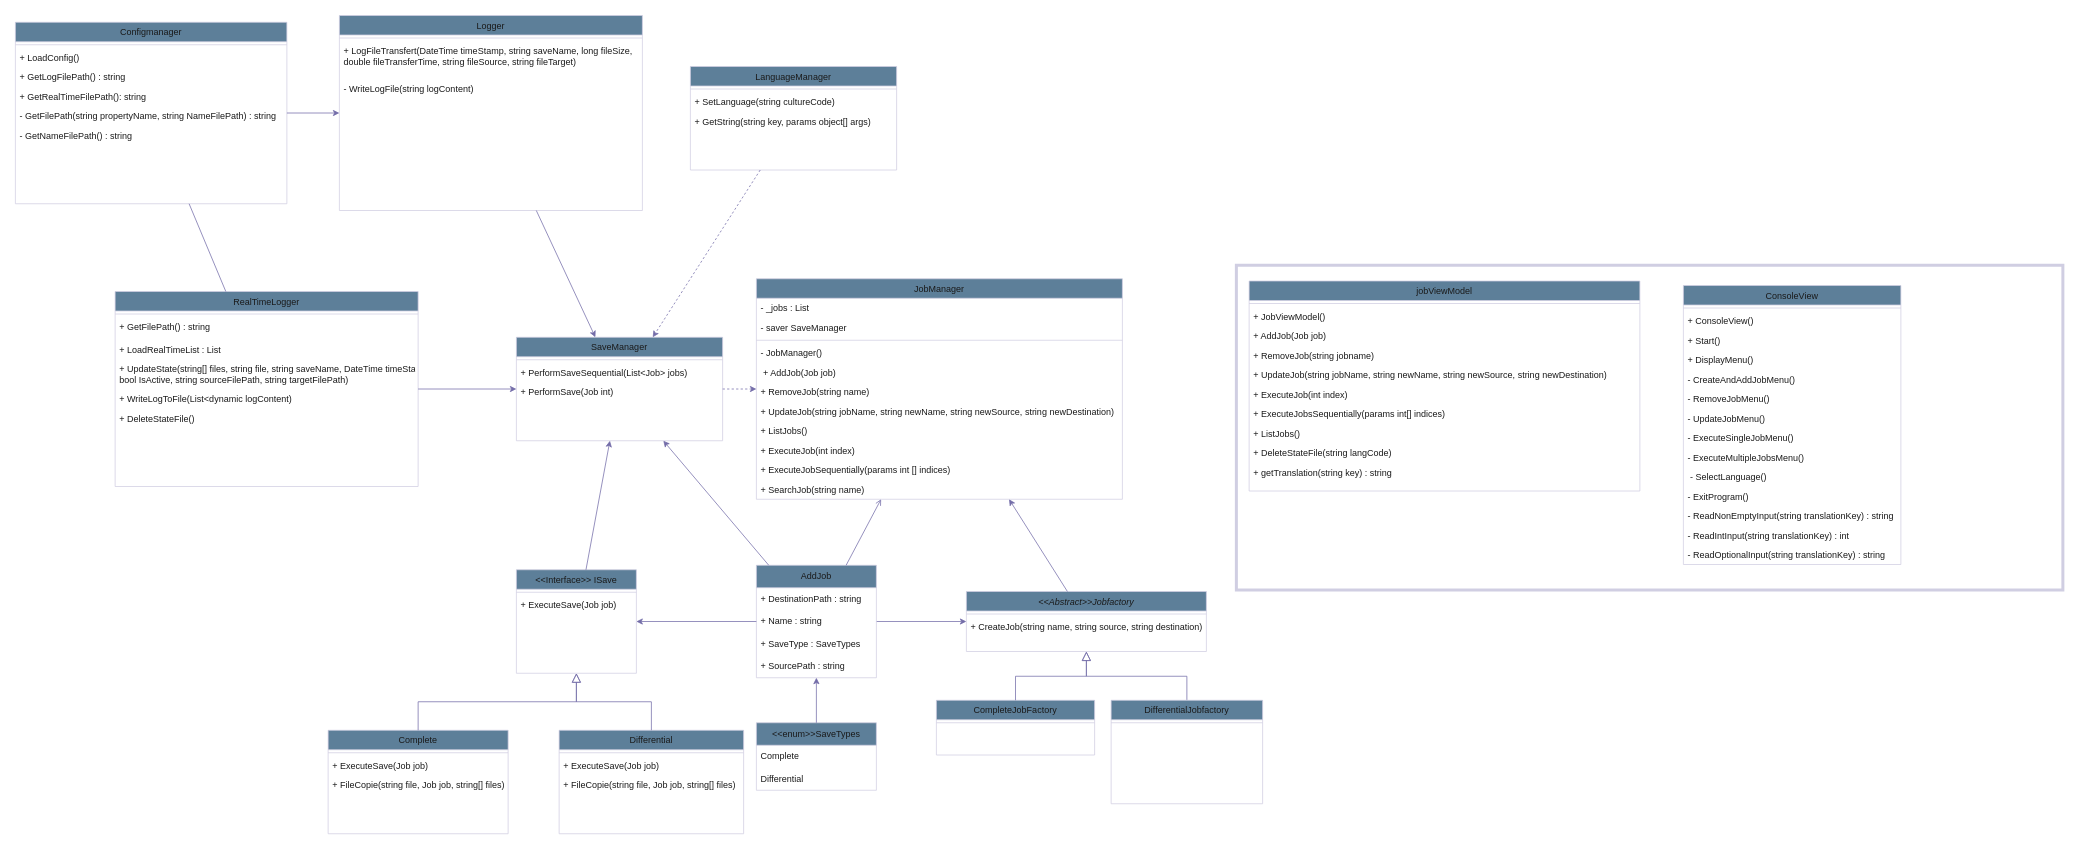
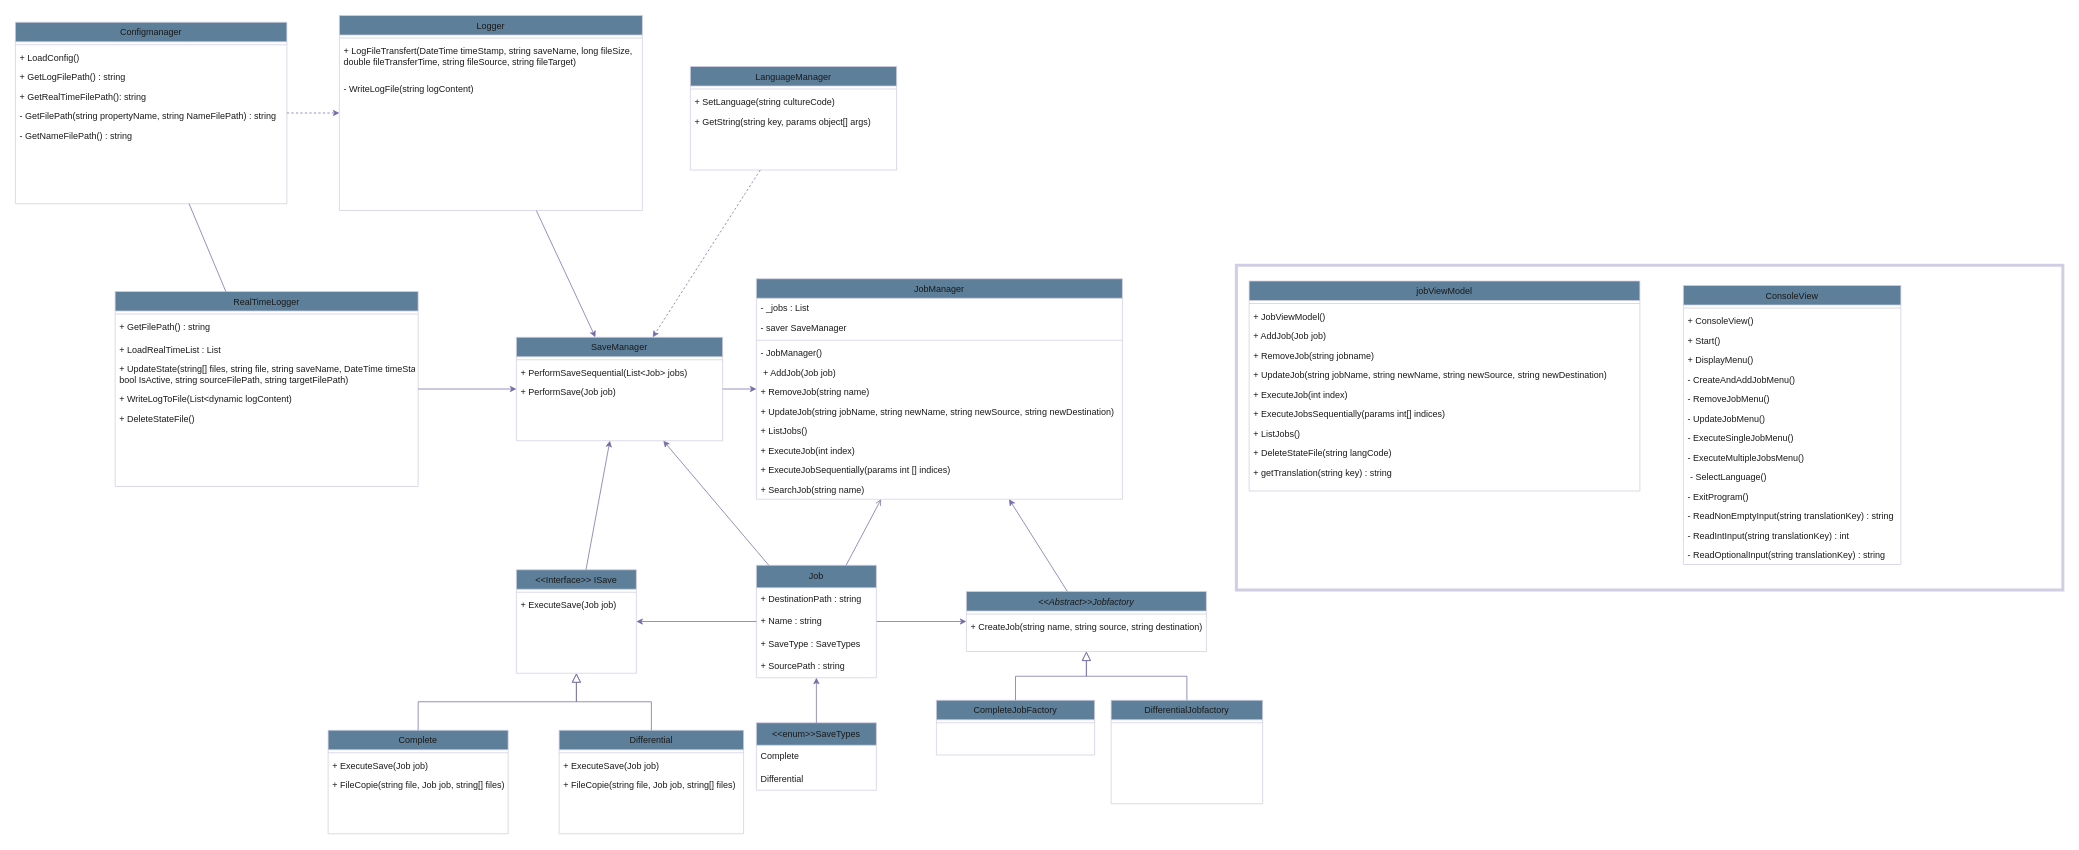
edge "Configmanager" -> "Logger": style solid -> dashed
edge "SaveManager" -> "JobManager": style dashed -> solid
node "+ PerformSave(Job int)": label "+ PerformSave(Job int)" -> "+ PerformSave(Job job)"
node "AddJob": label "AddJob" -> "Job"
